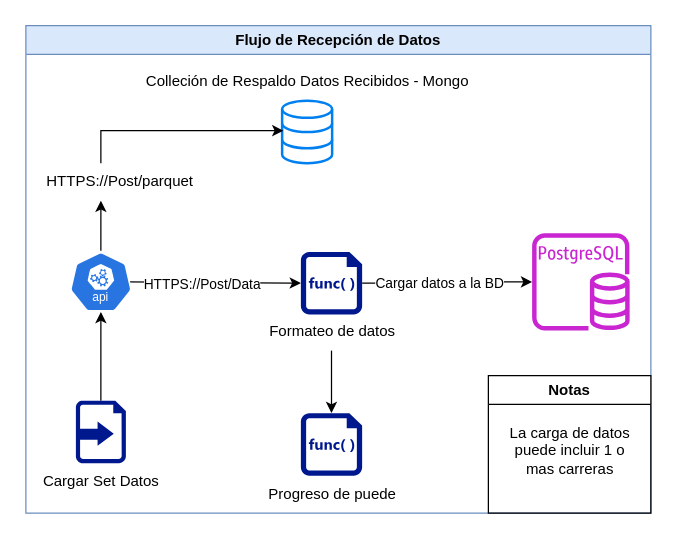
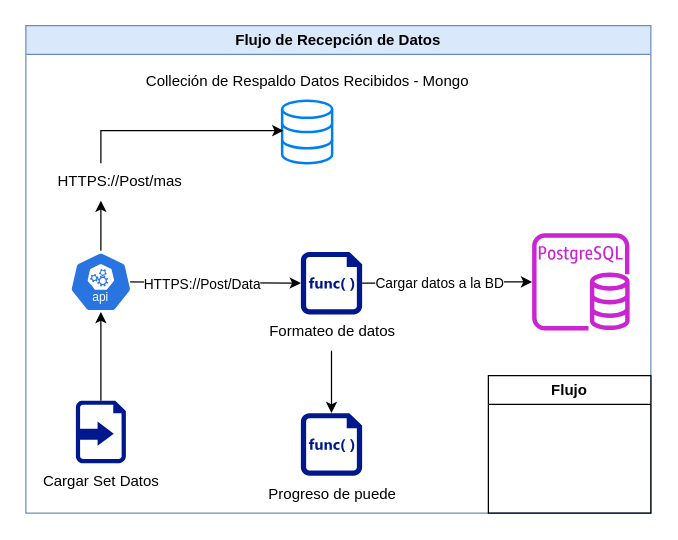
node "HTTPS://Post/parquet": label "HTTPS://Post/parquet" -> "HTTPS://Post/mas"
node "Notas": label "Notas" -> "Flujo"
node "La carga de datos puede incluir 1 o mas carreras": removed
